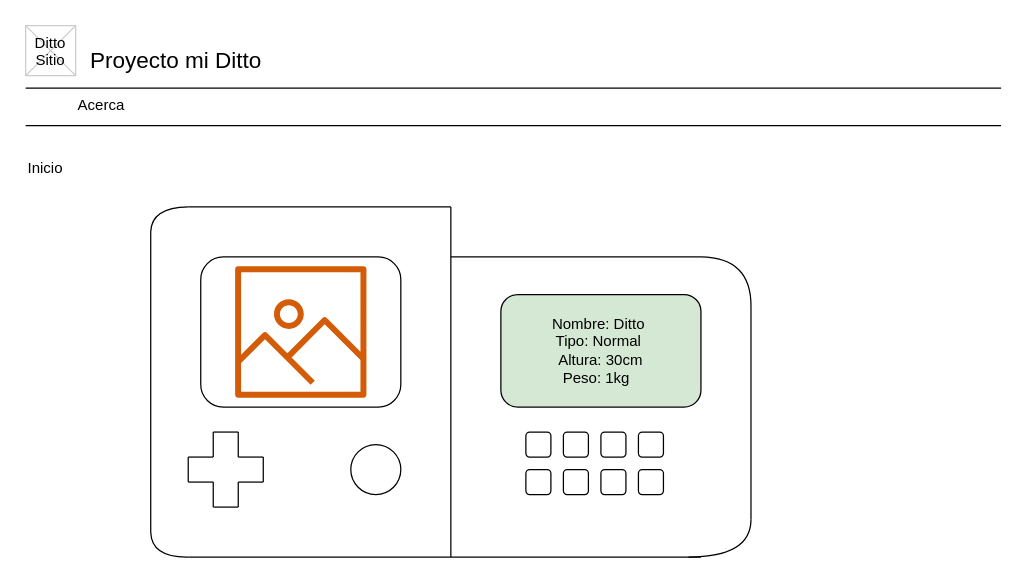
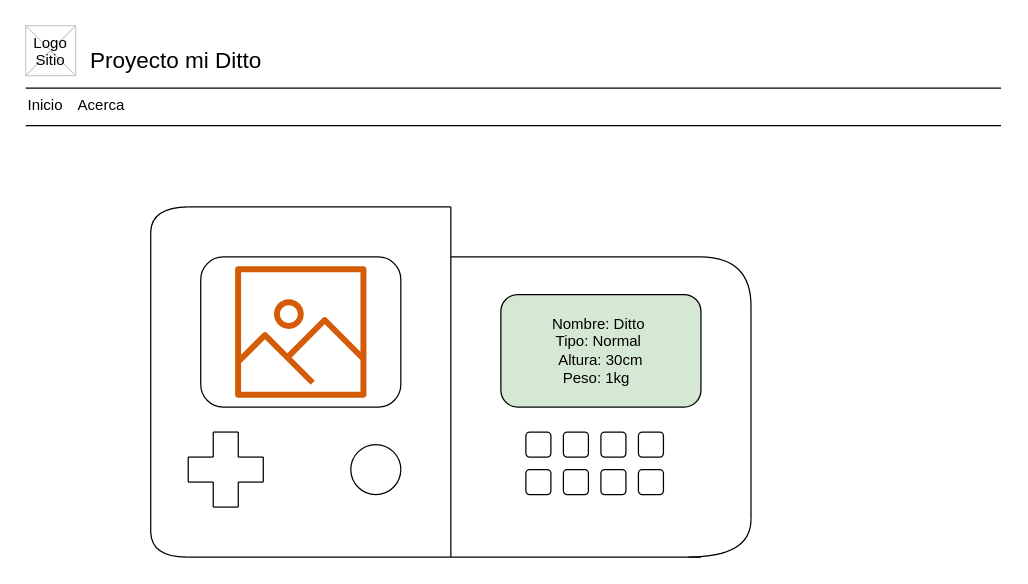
node "Ditto Sitio": label "Ditto Sitio" -> "Logo Sitio"
node "Inicio": moved (44, 169) -> (44, 107)
